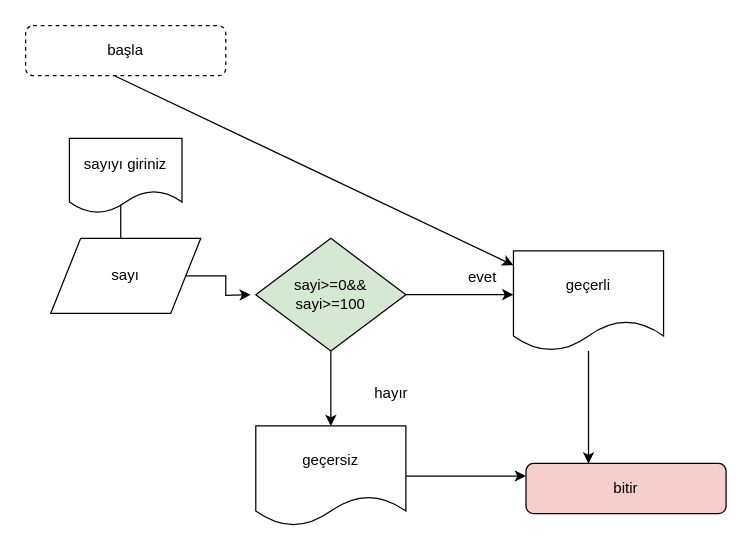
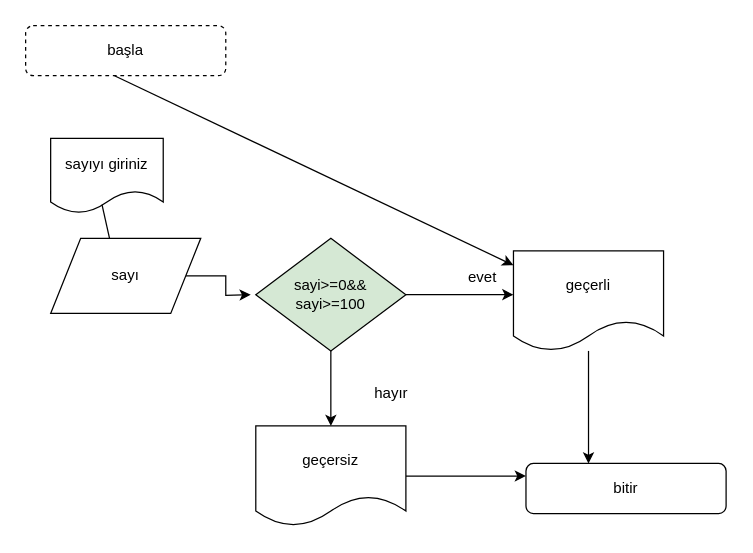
node "sayıyı giriniz": moved (126, 176) -> (107, 176)
node "bitir": fillcolor #f8cecc -> #ffffff
